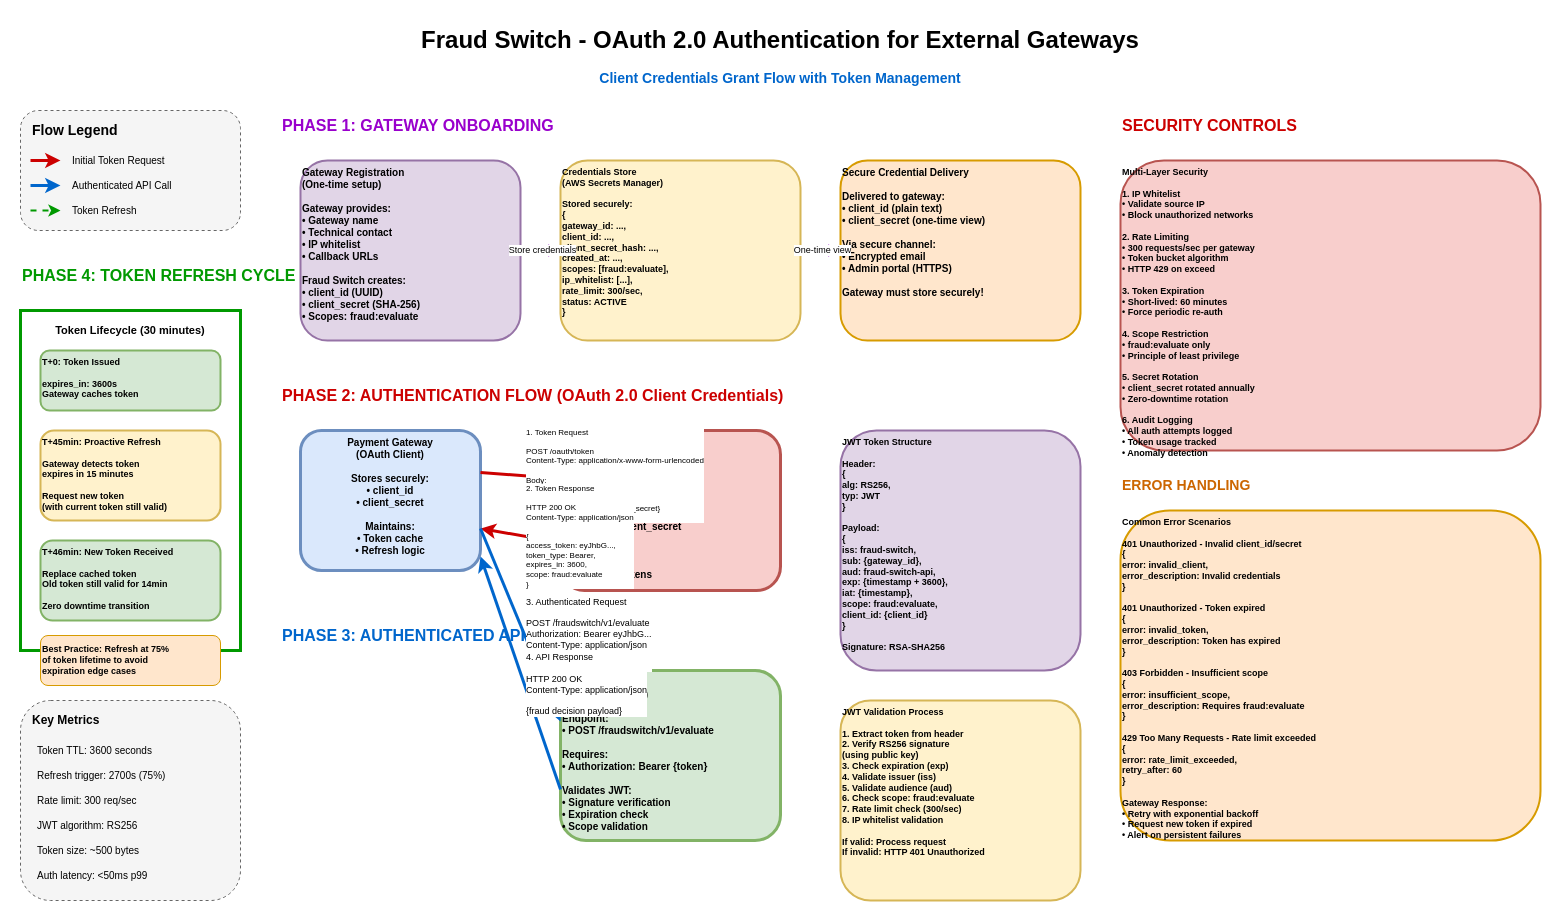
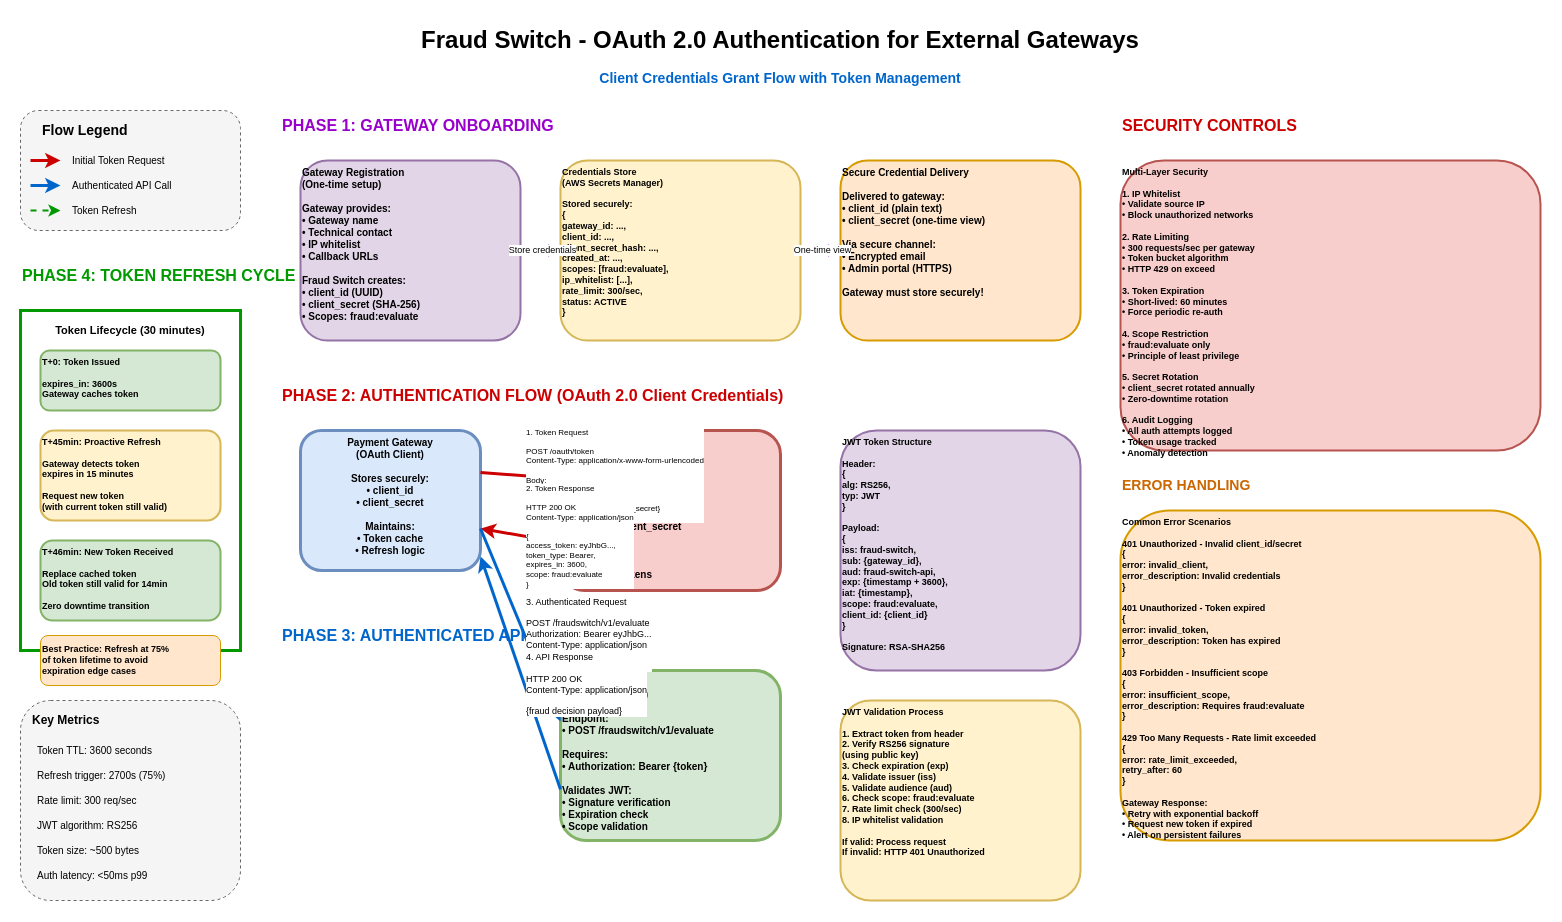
node "Flow Legend": moved (106, 131) -> (116, 131)
